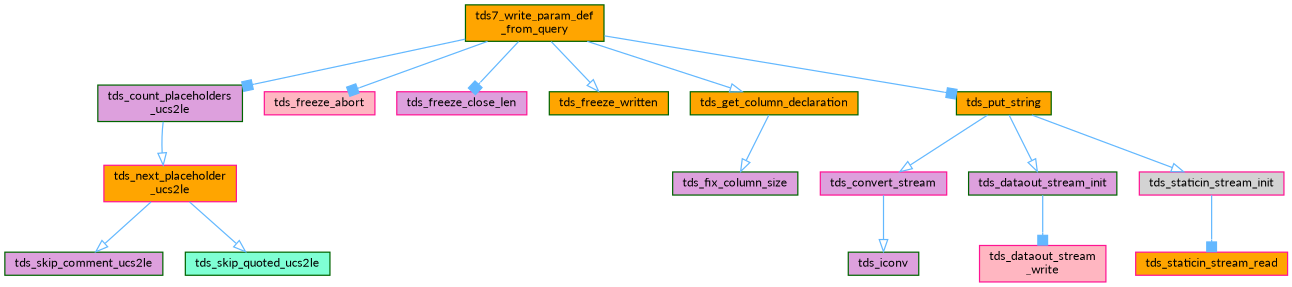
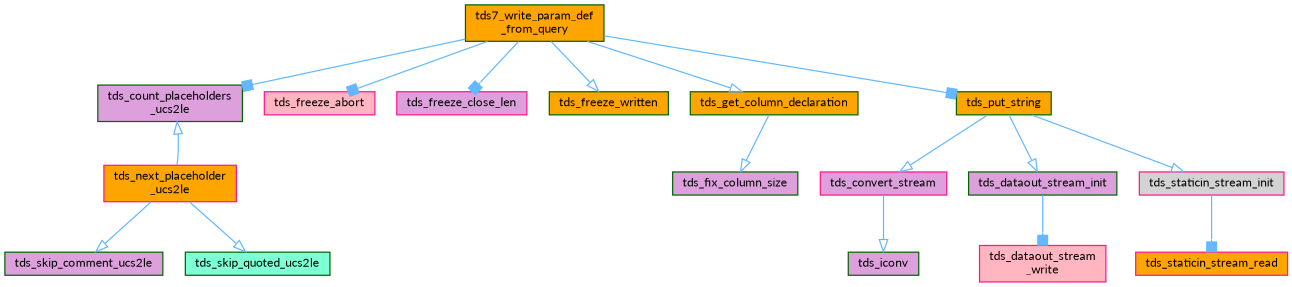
edge "tds_count_placeholders _ucs2le" -> "tds_next_placeholder _ucs2le": reversed
